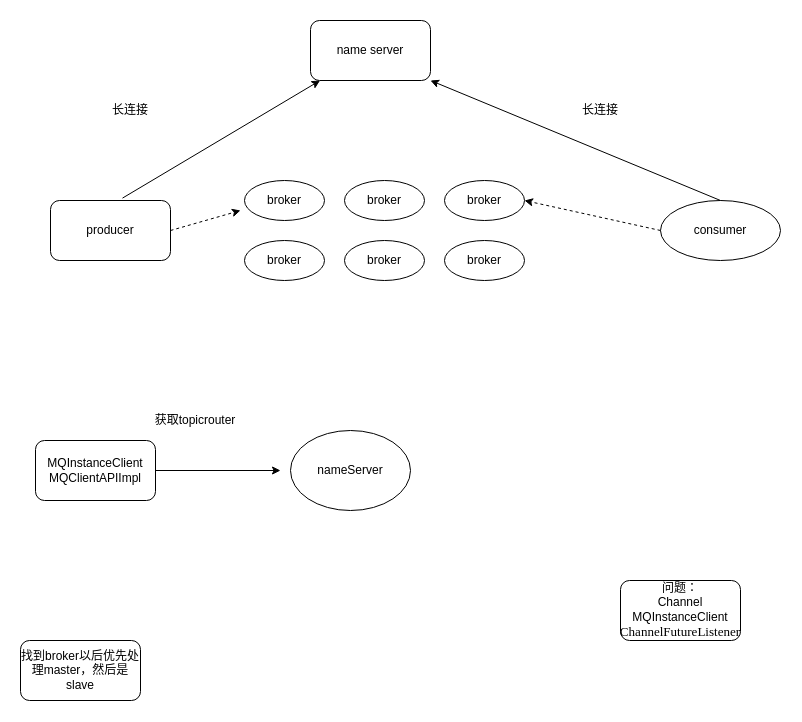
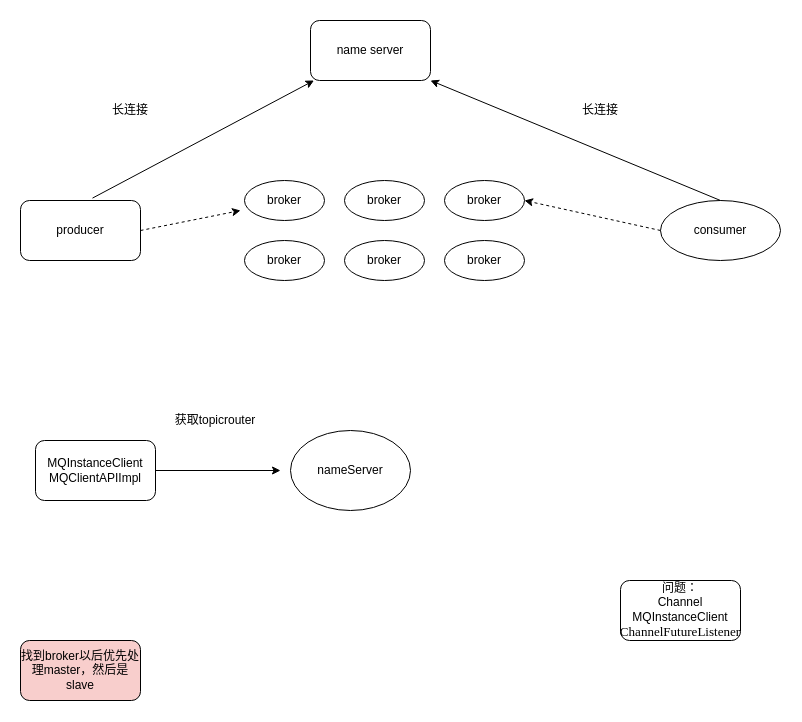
node "producer": moved (111, 231) -> (81, 231)
node "获取topicrouter": moved (196, 421) -> (216, 421)
node "找到broker以后优先处理master，然后是slave": fillcolor #ffffff -> #f8cecc
